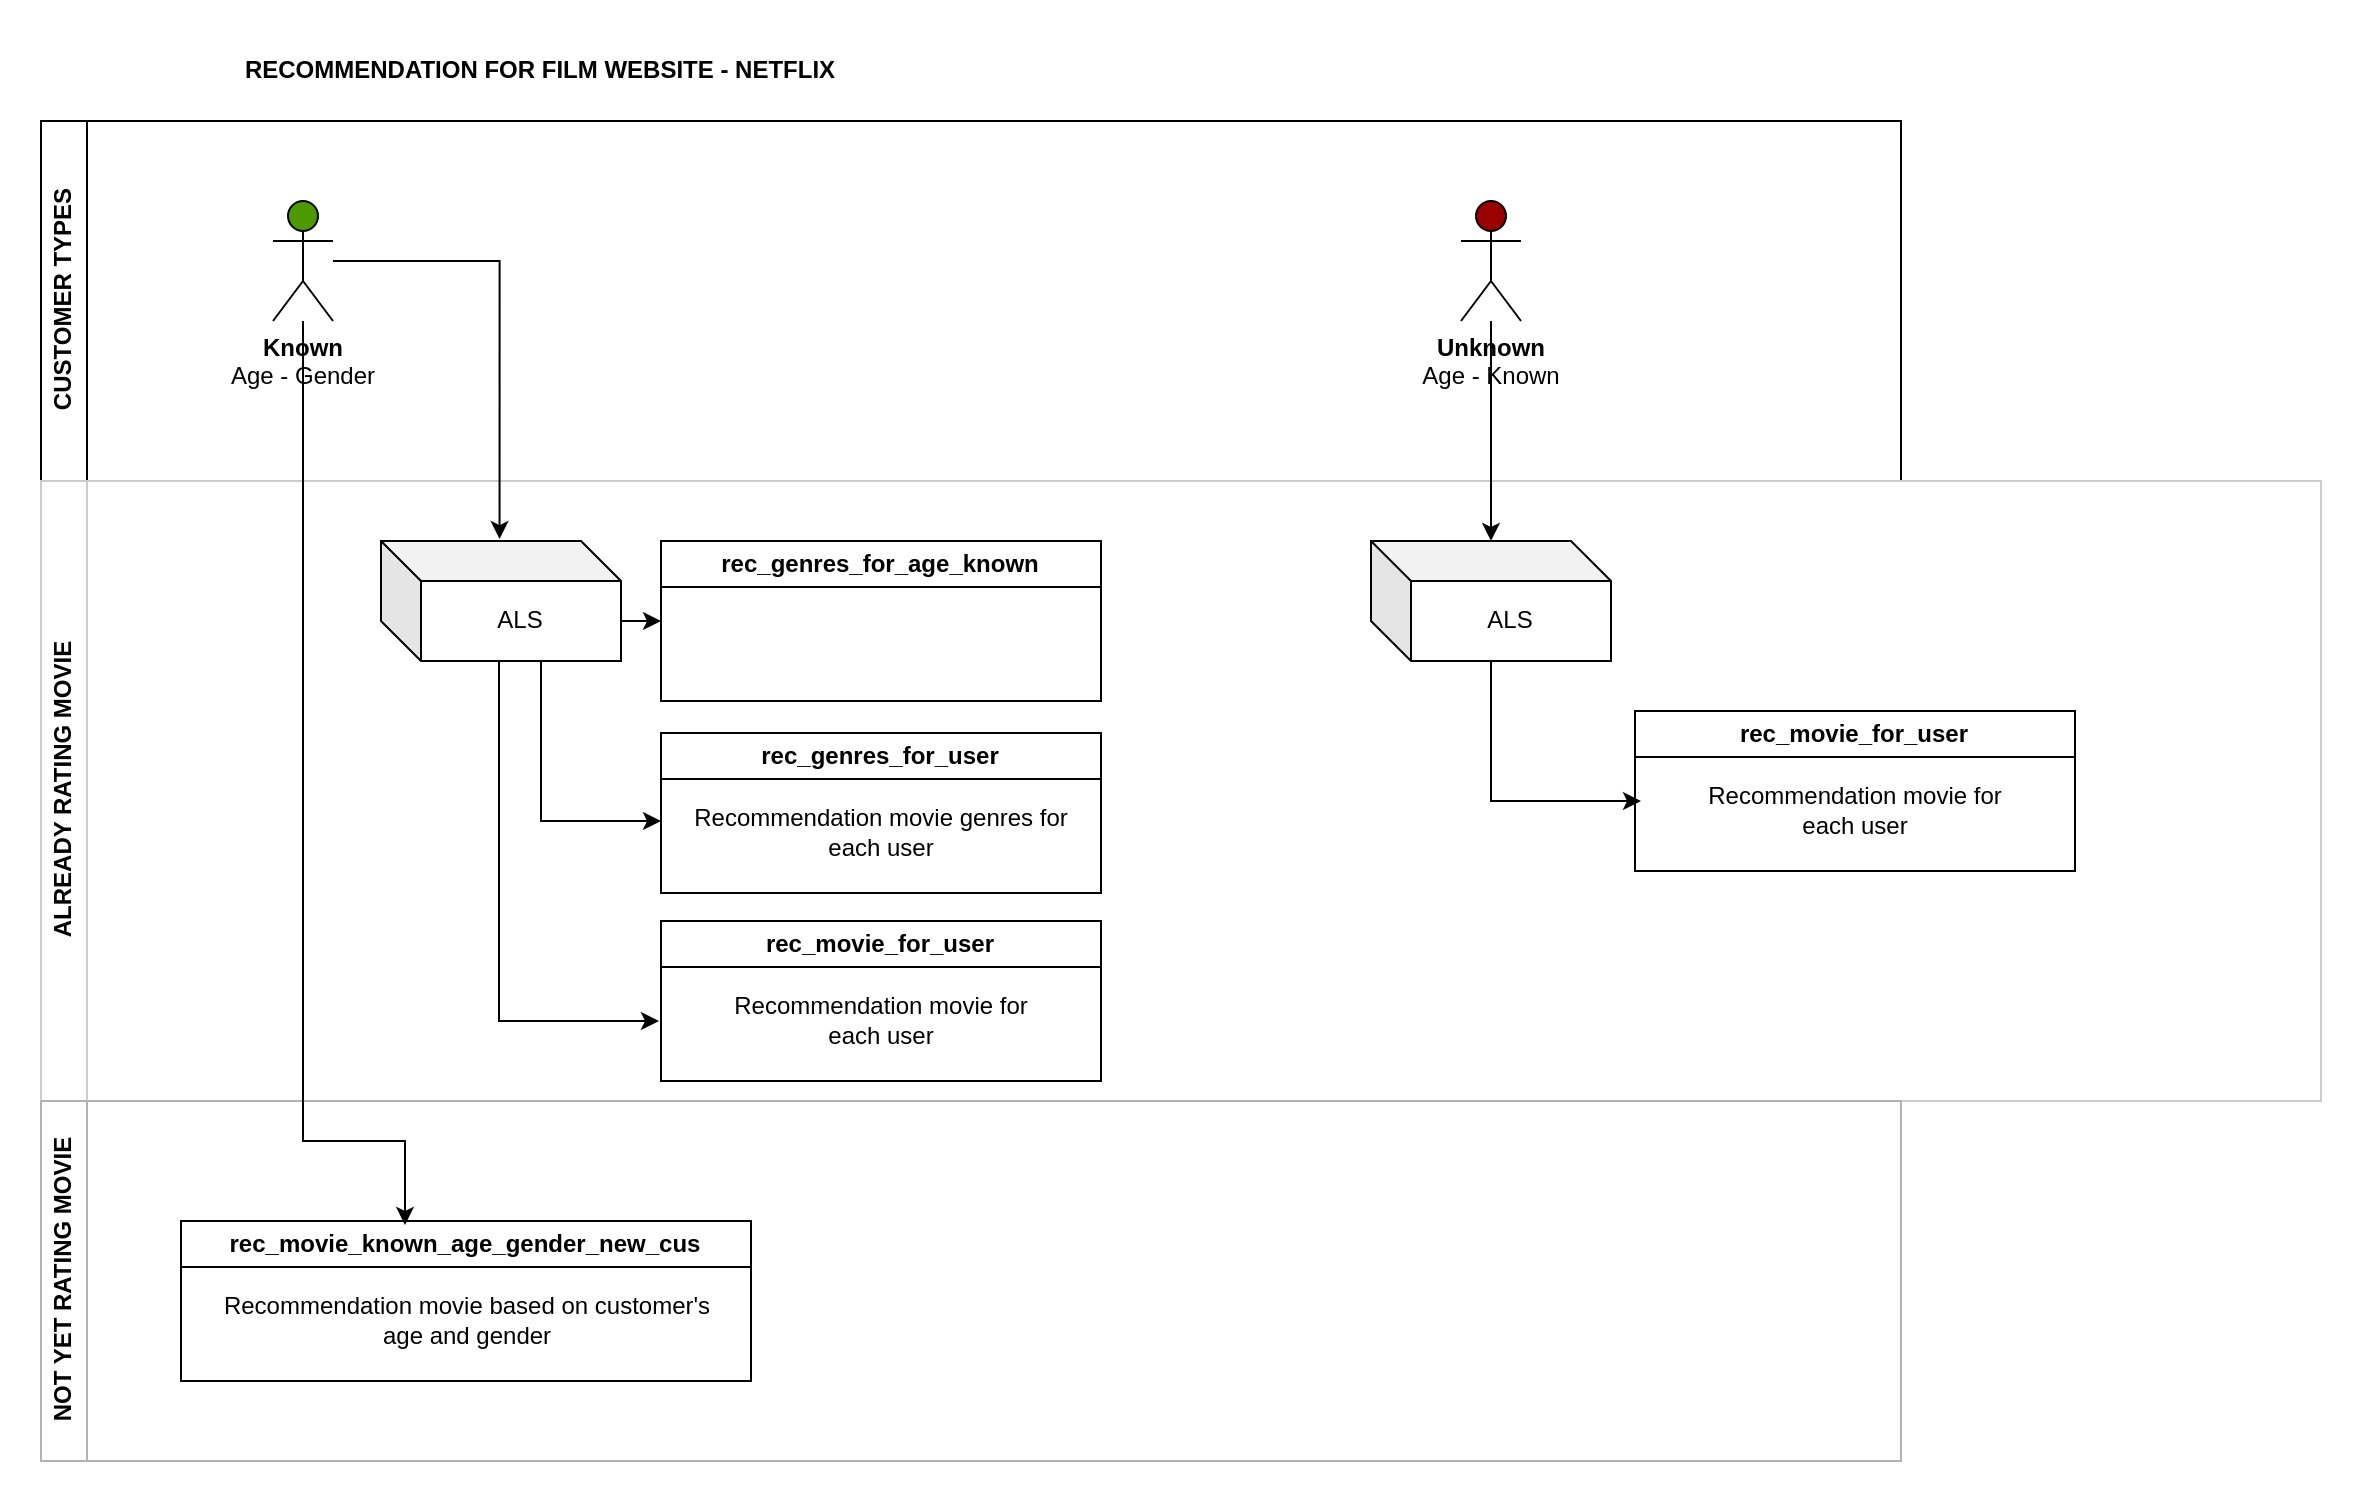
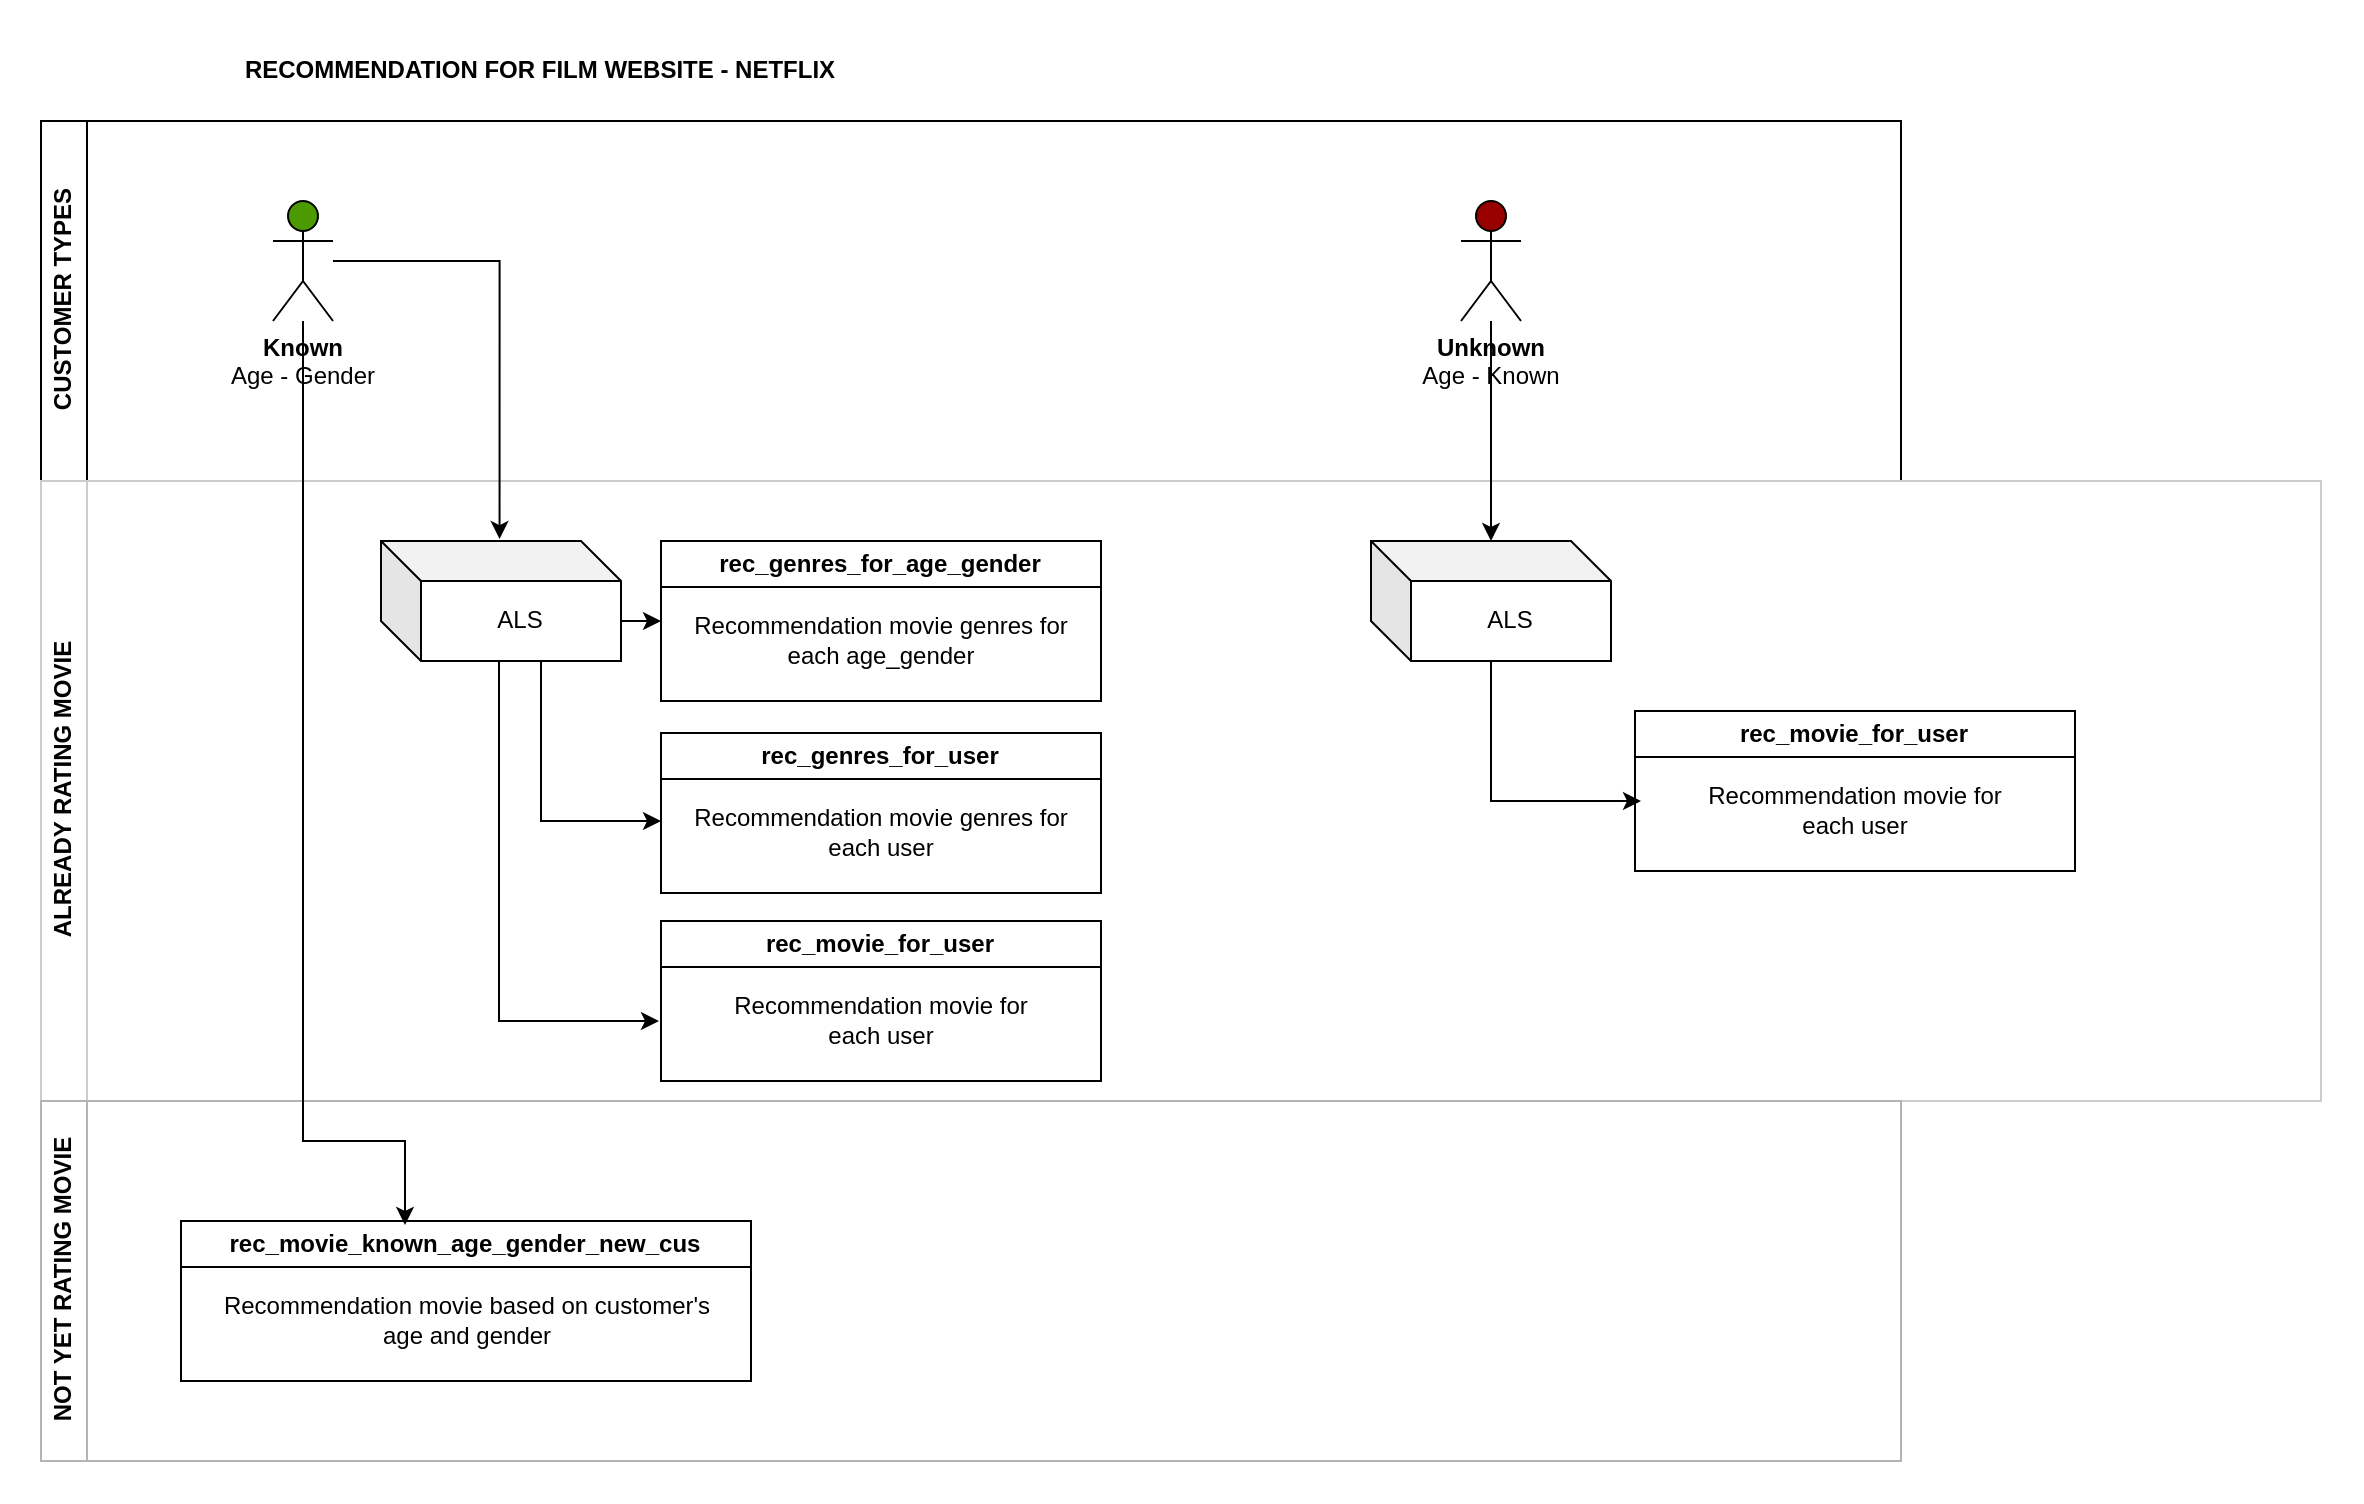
node "rec_genres_for_age_known": label "rec_genres_for_age_known" -> "rec_genres_for_age_gender"
node "Recommendation movie genres for each age_gender": added
